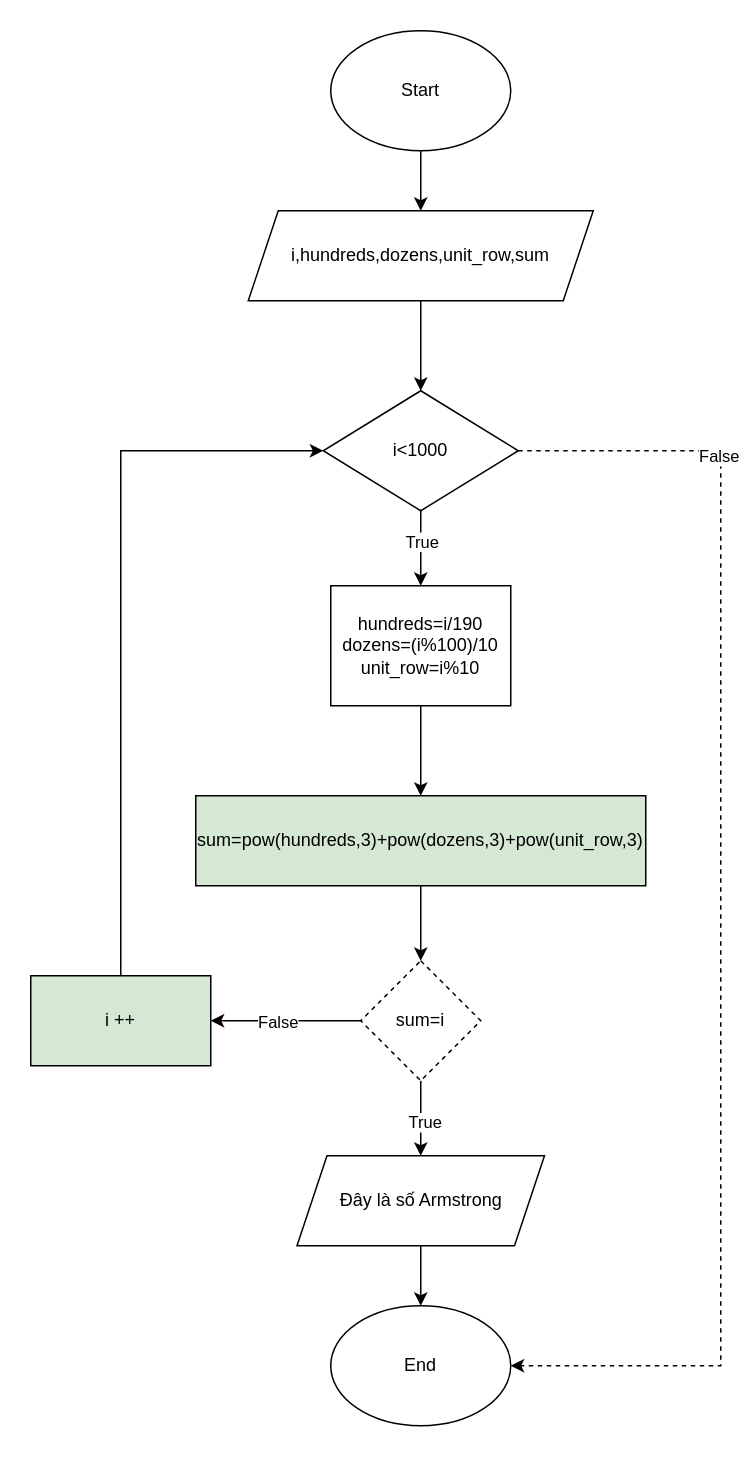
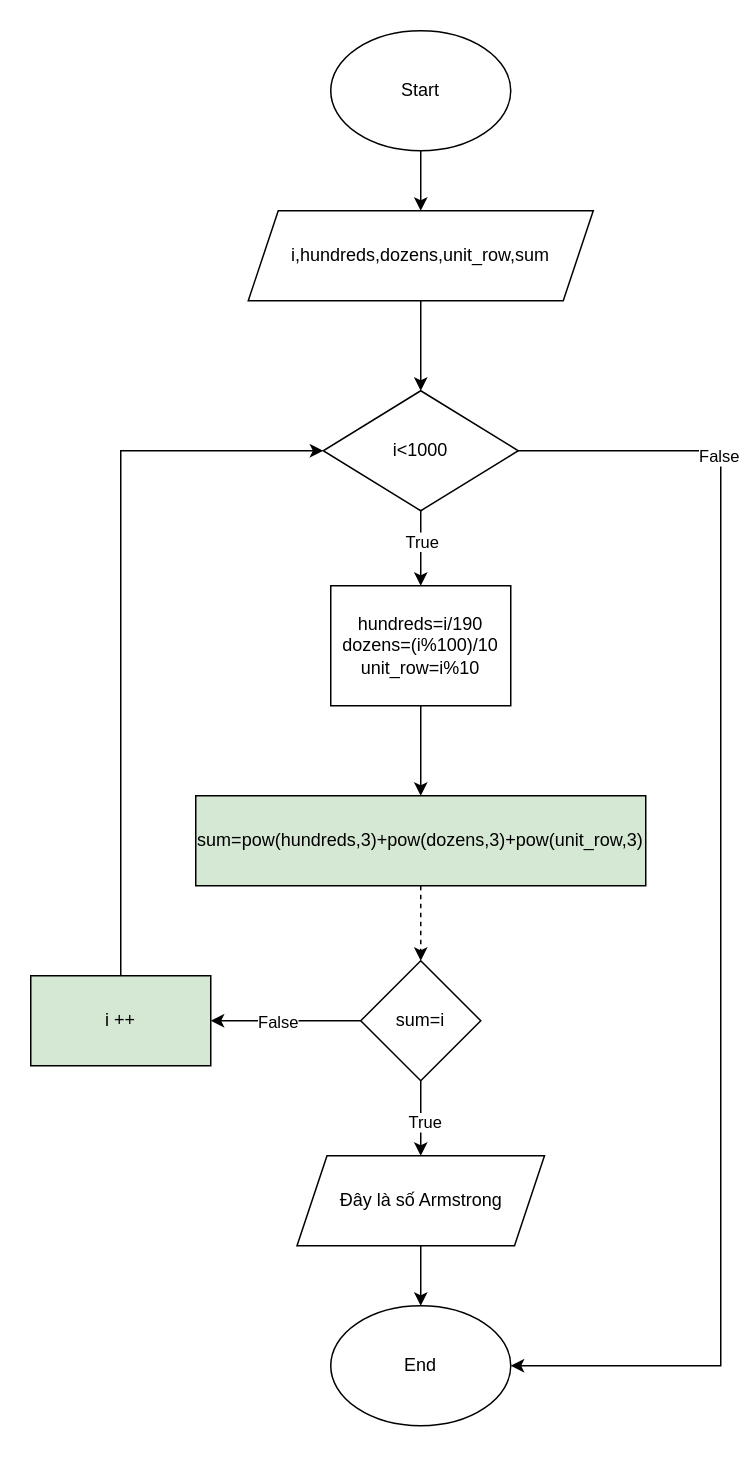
edge "sum=pow(hundreds,3)+pow(dozens,3)+pow(unit_row,3)" -> "sum=i": style solid -> dashed
edge "i<1000" -> "End": style dashed -> solid
node "sum=i": style dashed -> solid
